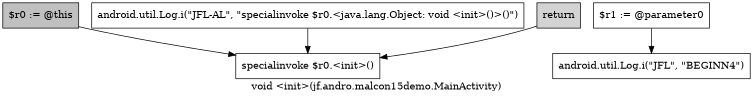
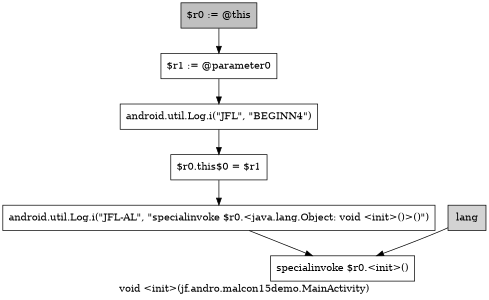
node "return": label "return" -> "lang"
edge "$r0 := @this" -> "specialinvoke $r0.<init>()": now "$r0 := @this" -> "$r1 := @parameter0"
node "$r0.this$0 = $r1": added
